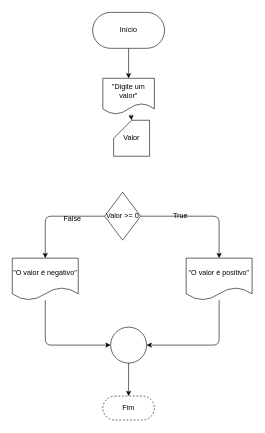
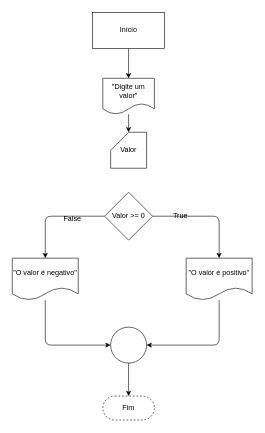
node "Início": shape rounded rectangle -> rectangle
node "Valor": moved (132, 138) -> (129, 150)
node "Valor >= 0": size 36x48 -> 48x48
